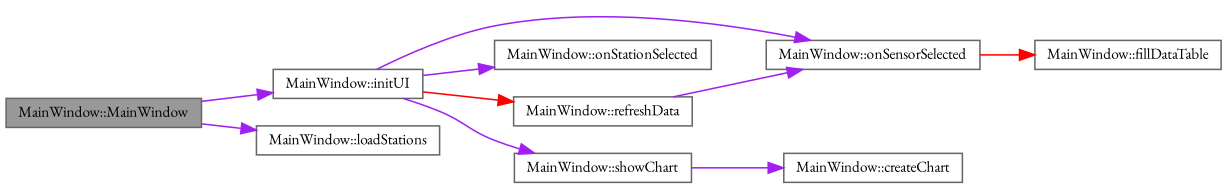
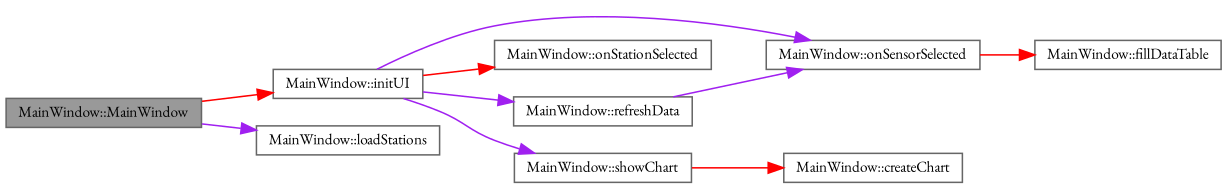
edge "MainWindow::initUI" -> "MainWindow::onStationSelected": color purple -> red
edge "MainWindow::initUI" -> "MainWindow::refreshData": color red -> purple
edge "MainWindow::MainWindow" -> "MainWindow::initUI": color purple -> red
edge "MainWindow::showChart" -> "MainWindow::createChart": color purple -> red
